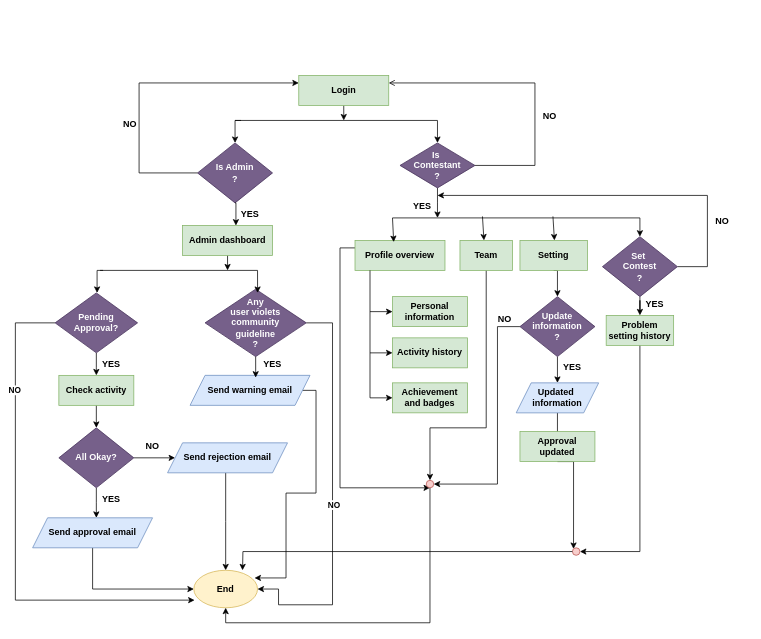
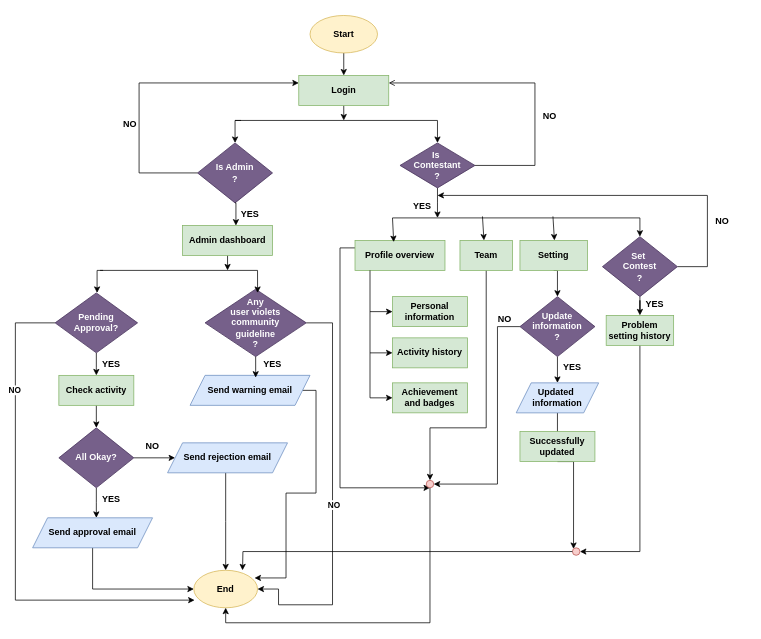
node "Start": added
edge "Start" -> "Login": added
node "Approval updated": label "Approval updated" -> "Successfully updated"
